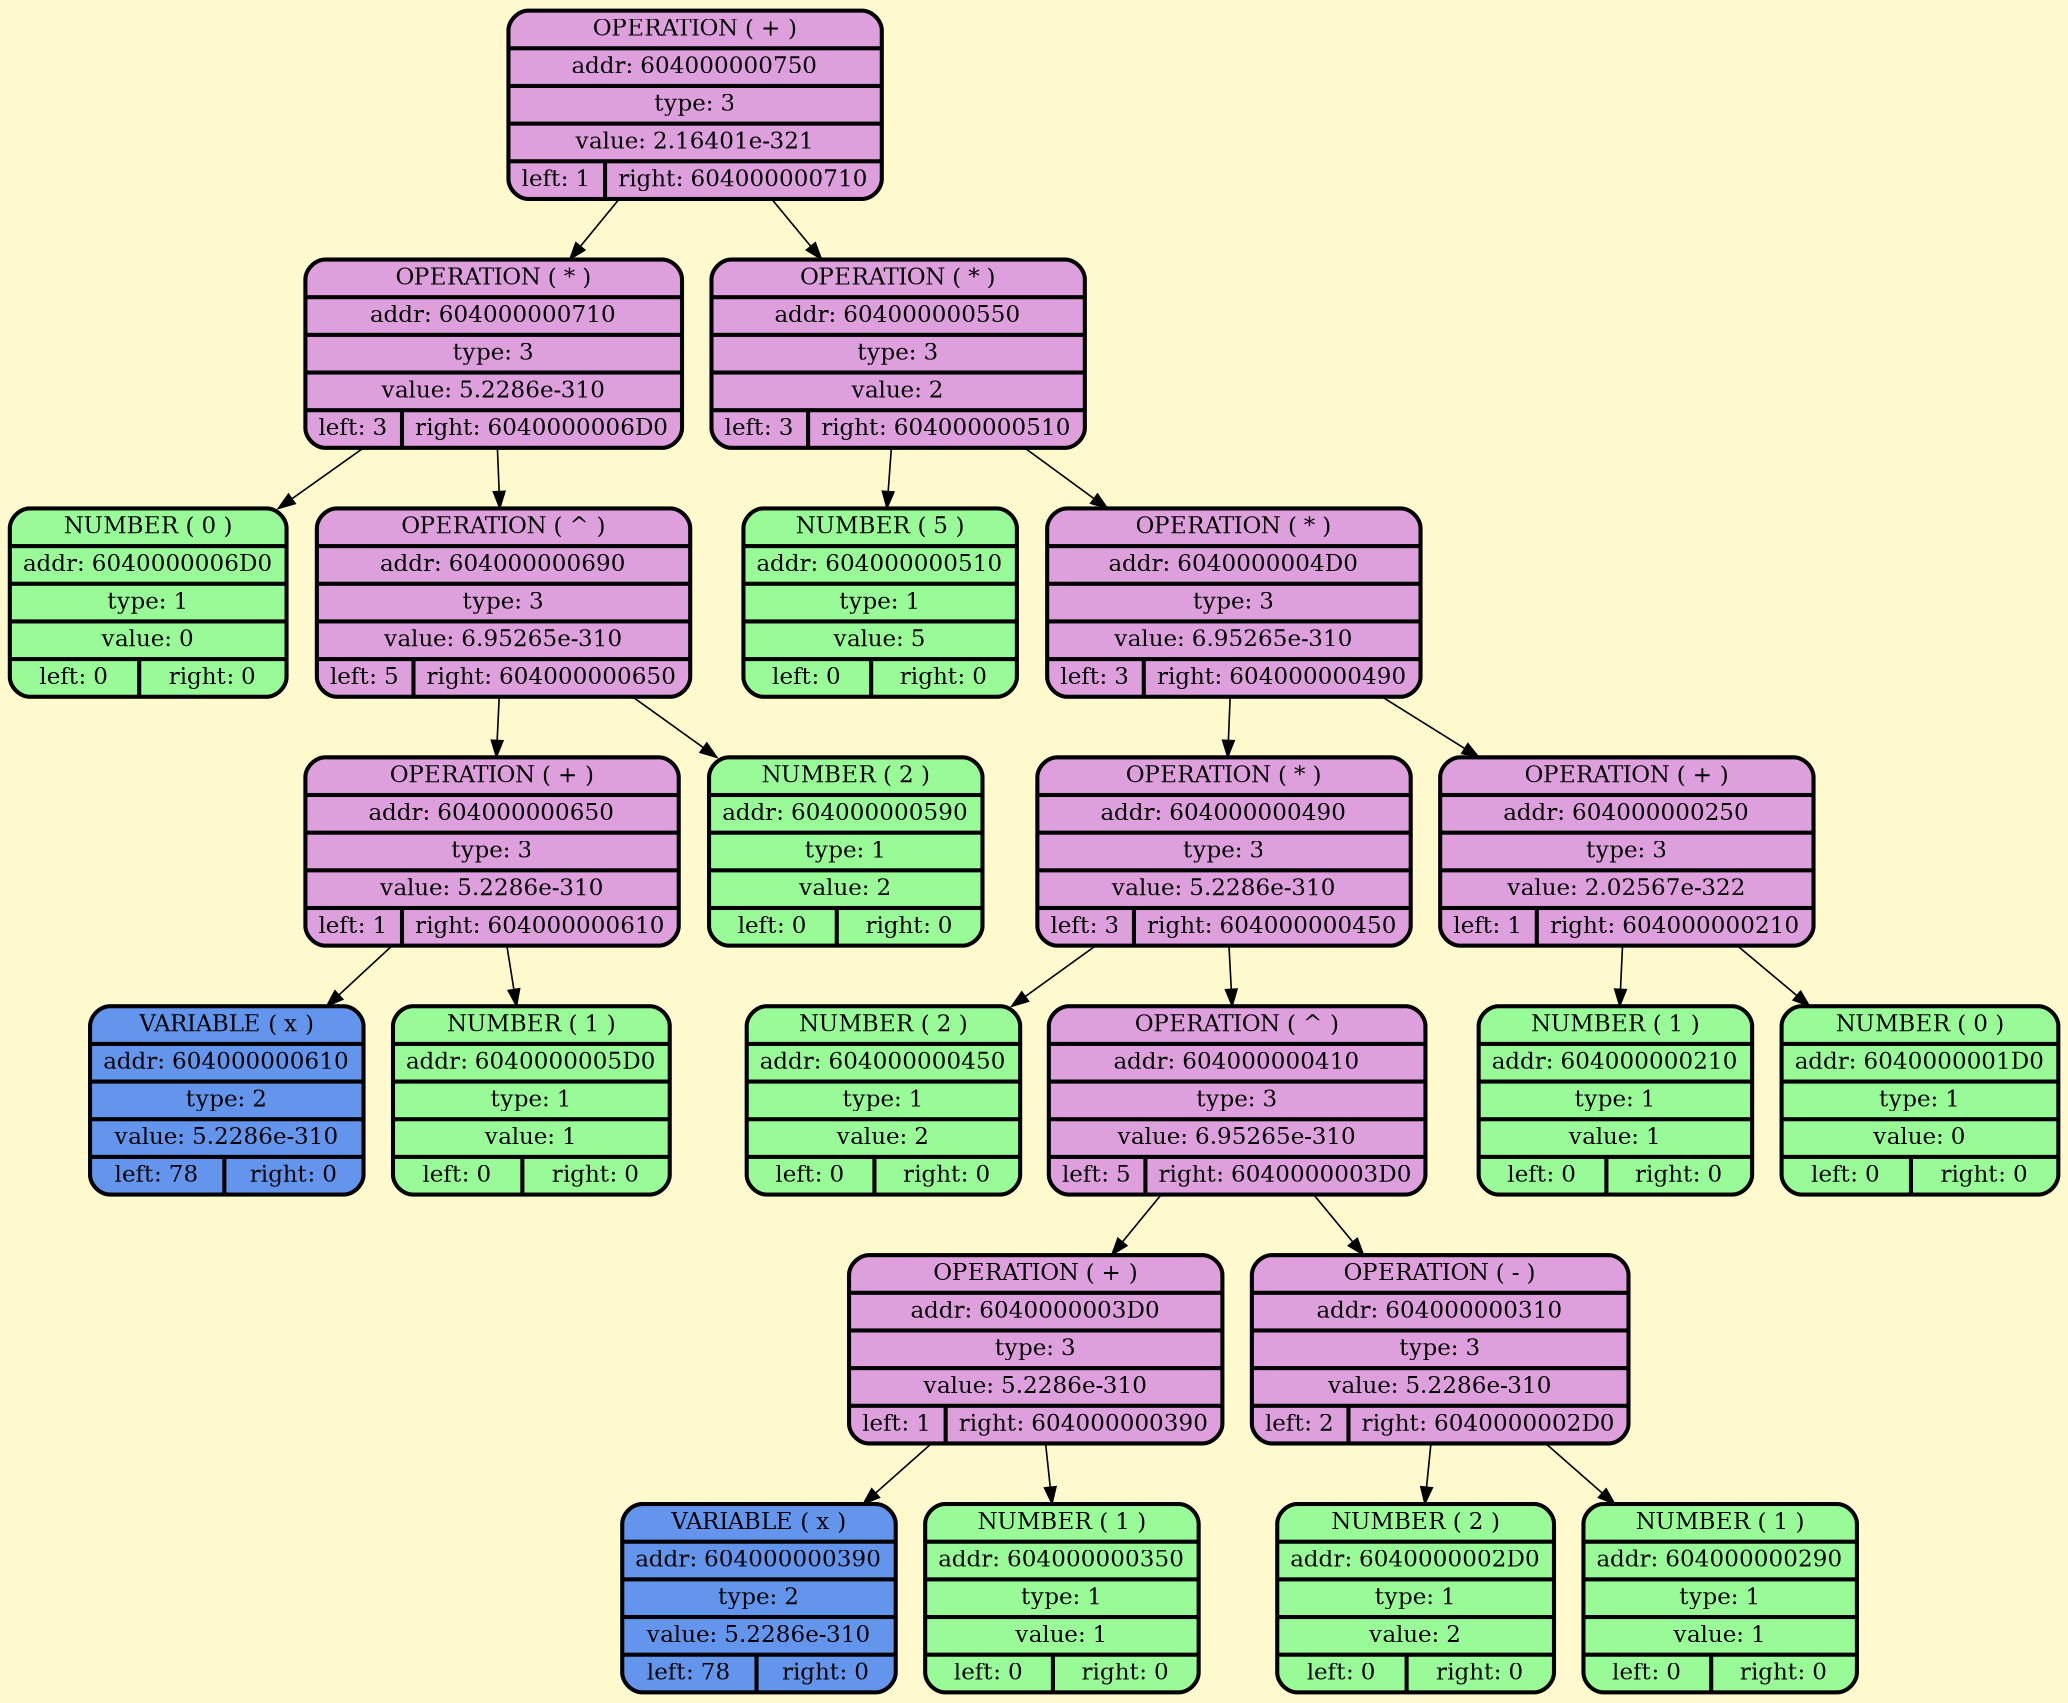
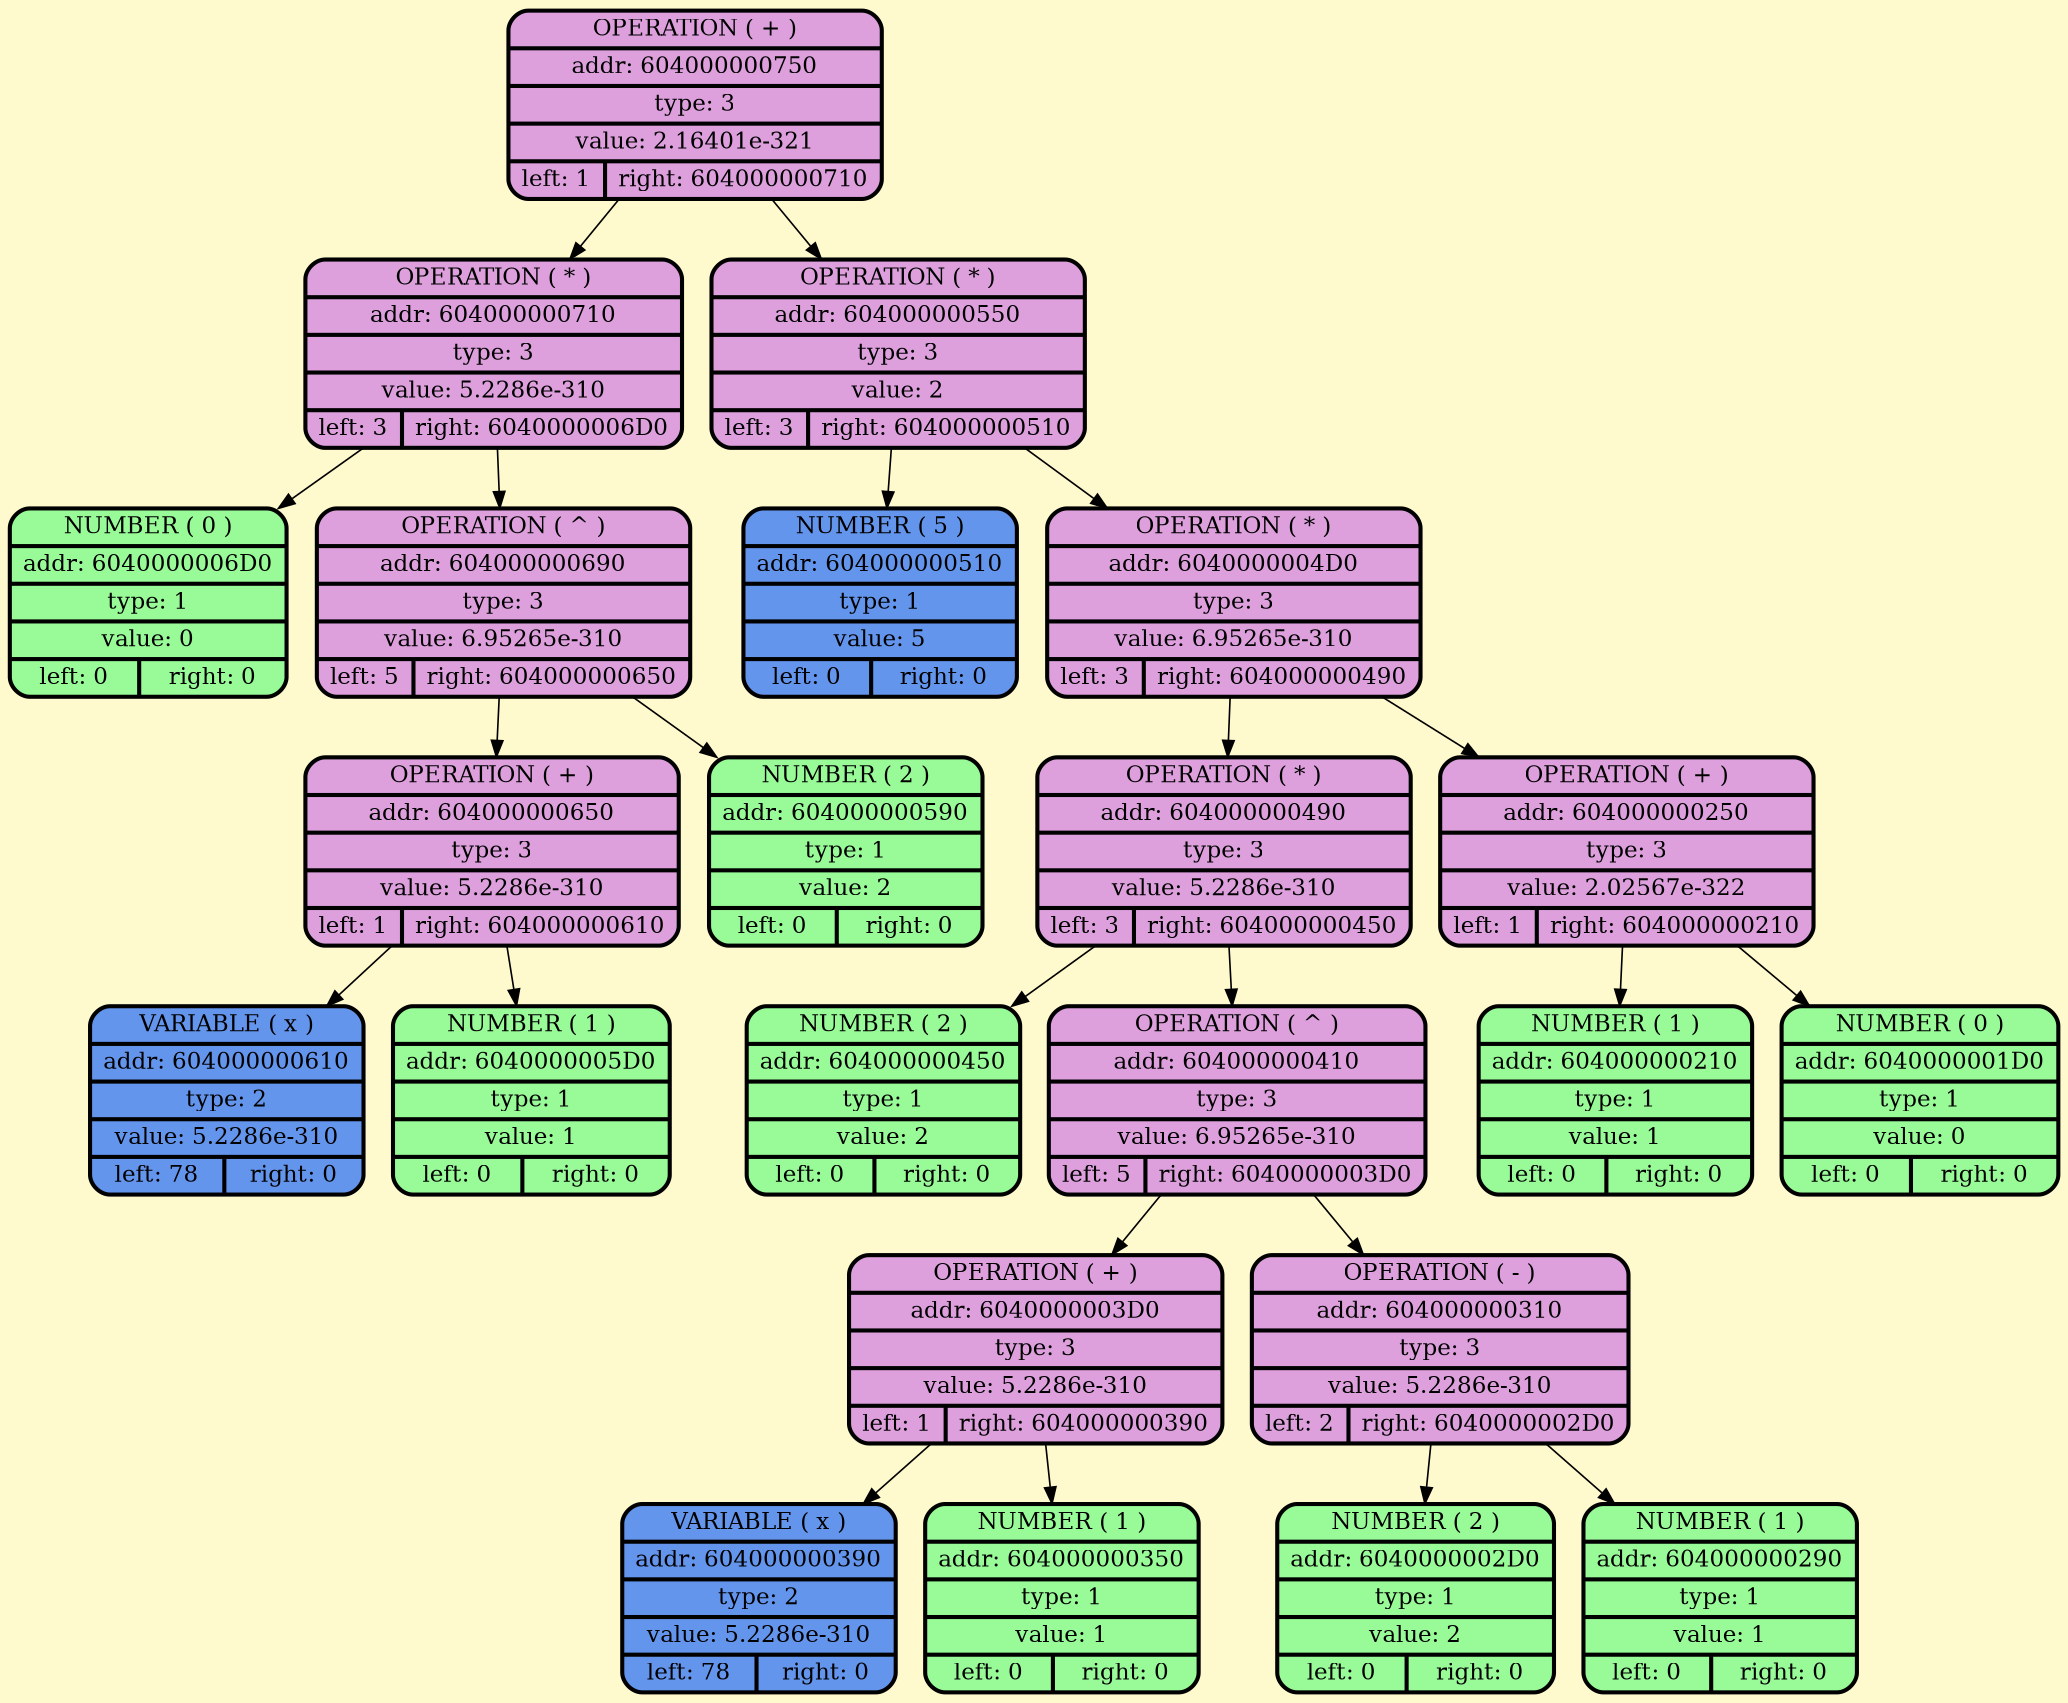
node "NUMBER ( 5 )": fillcolor palegreen -> cornflowerblue
